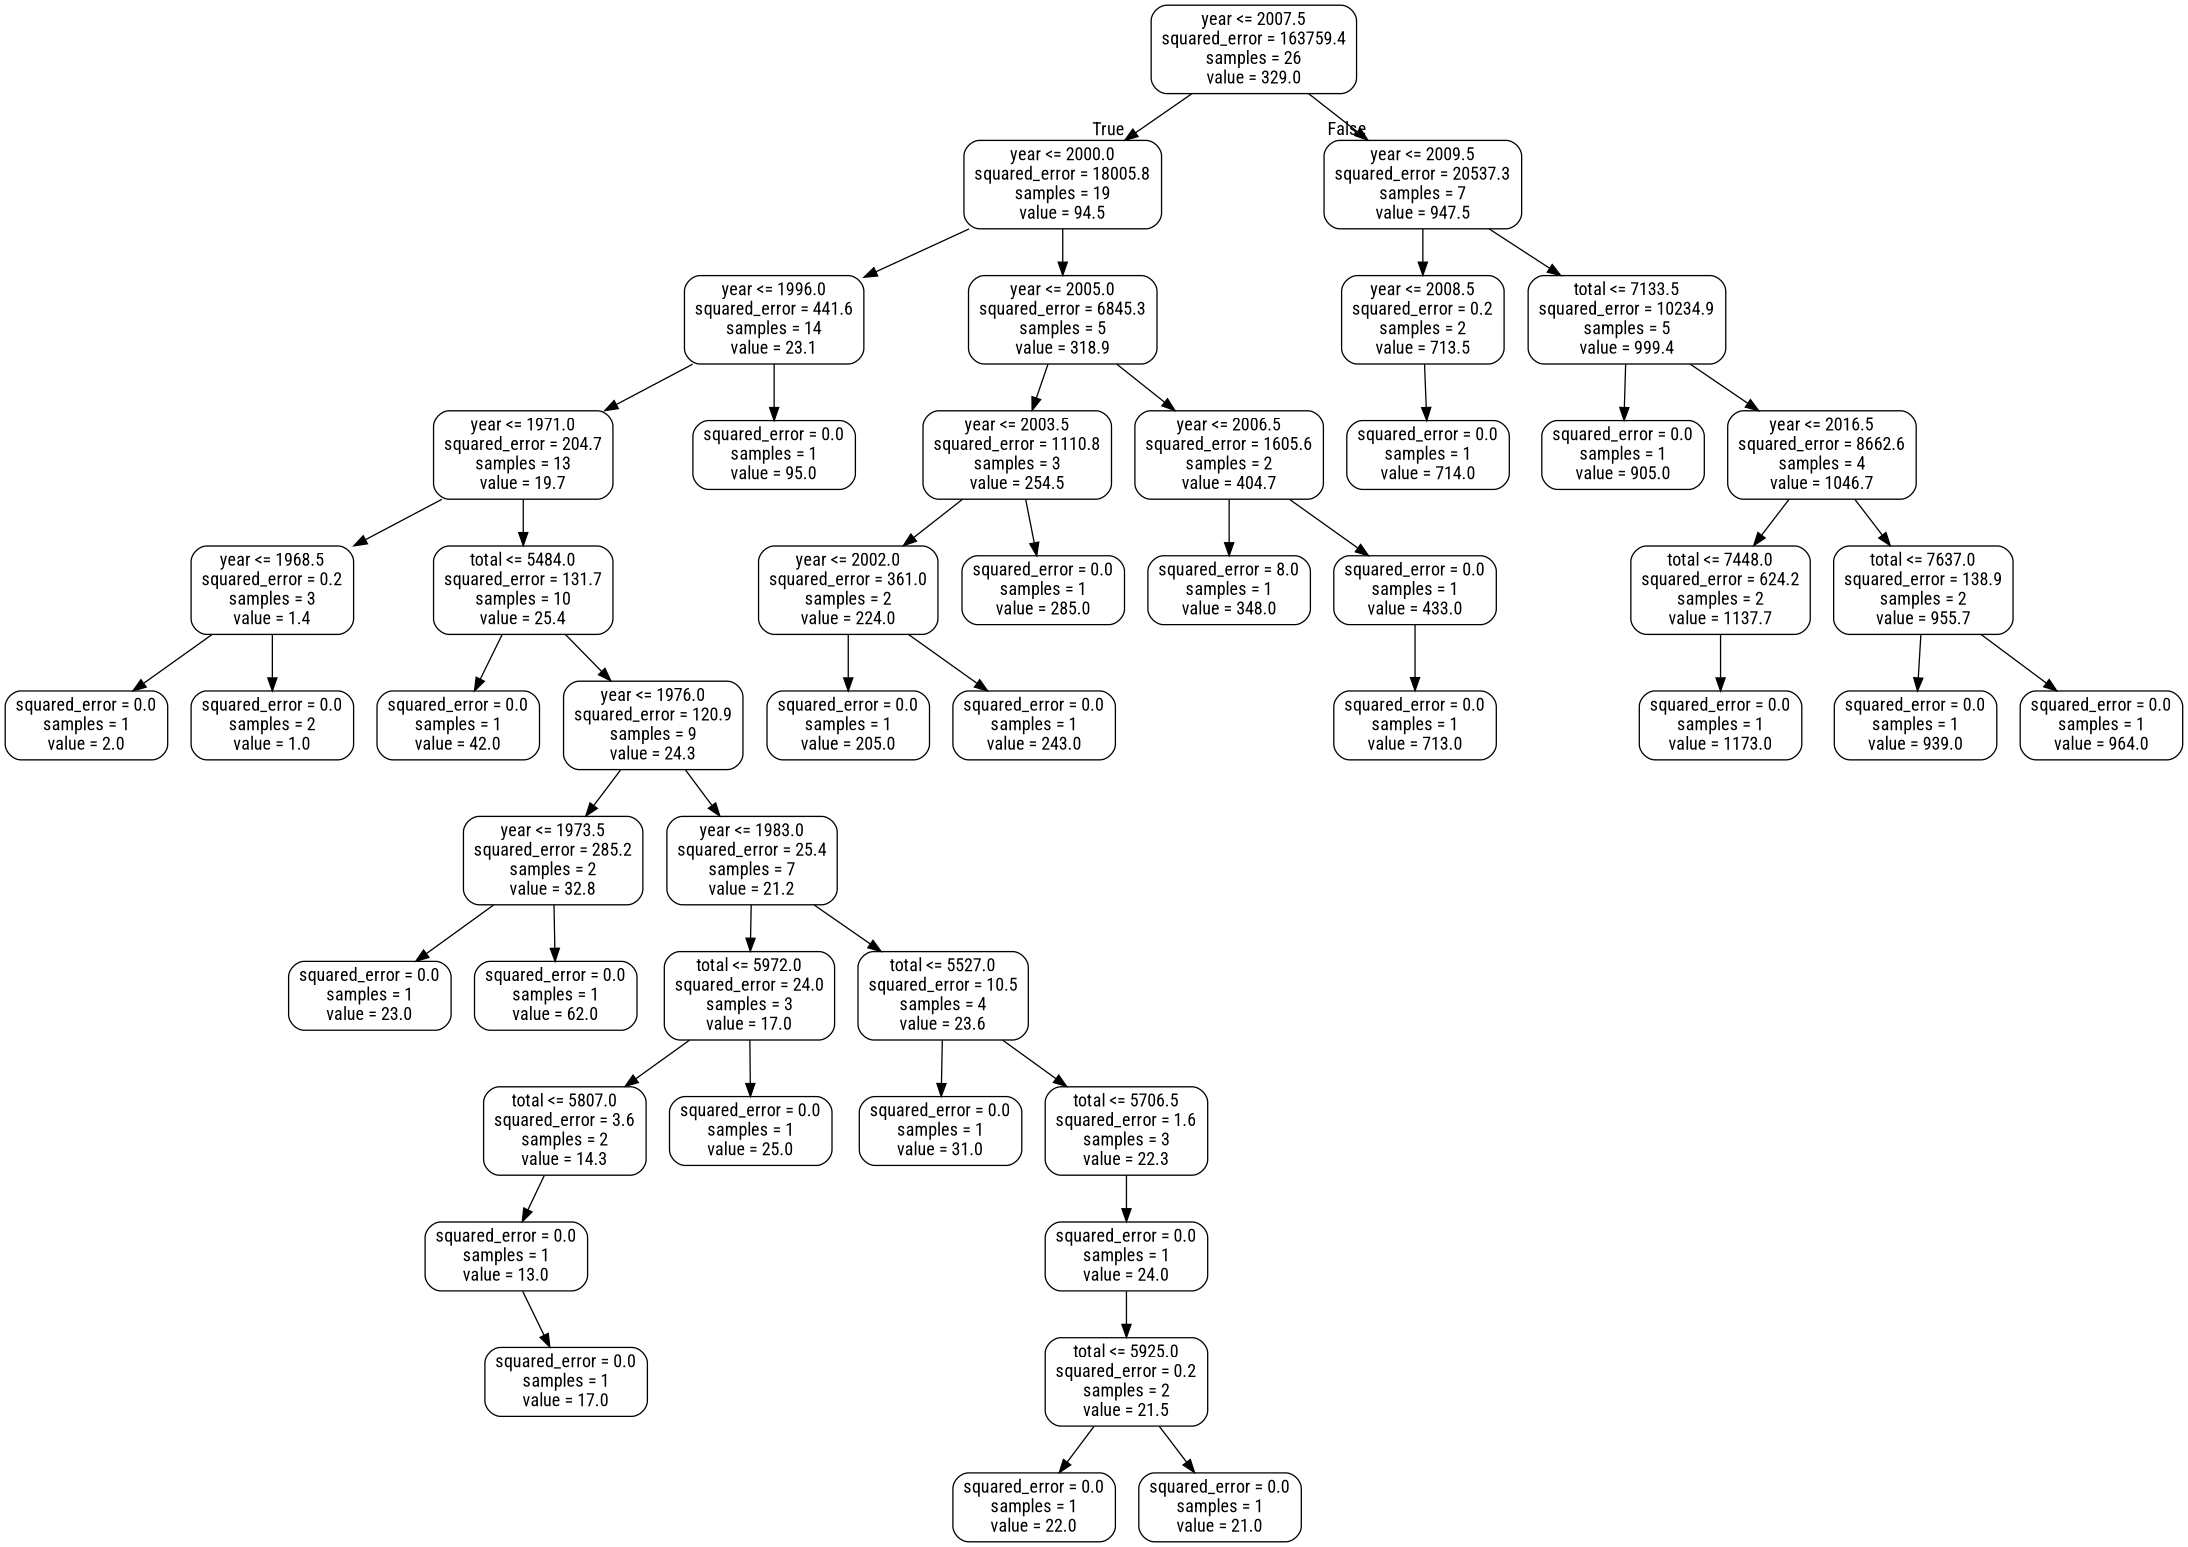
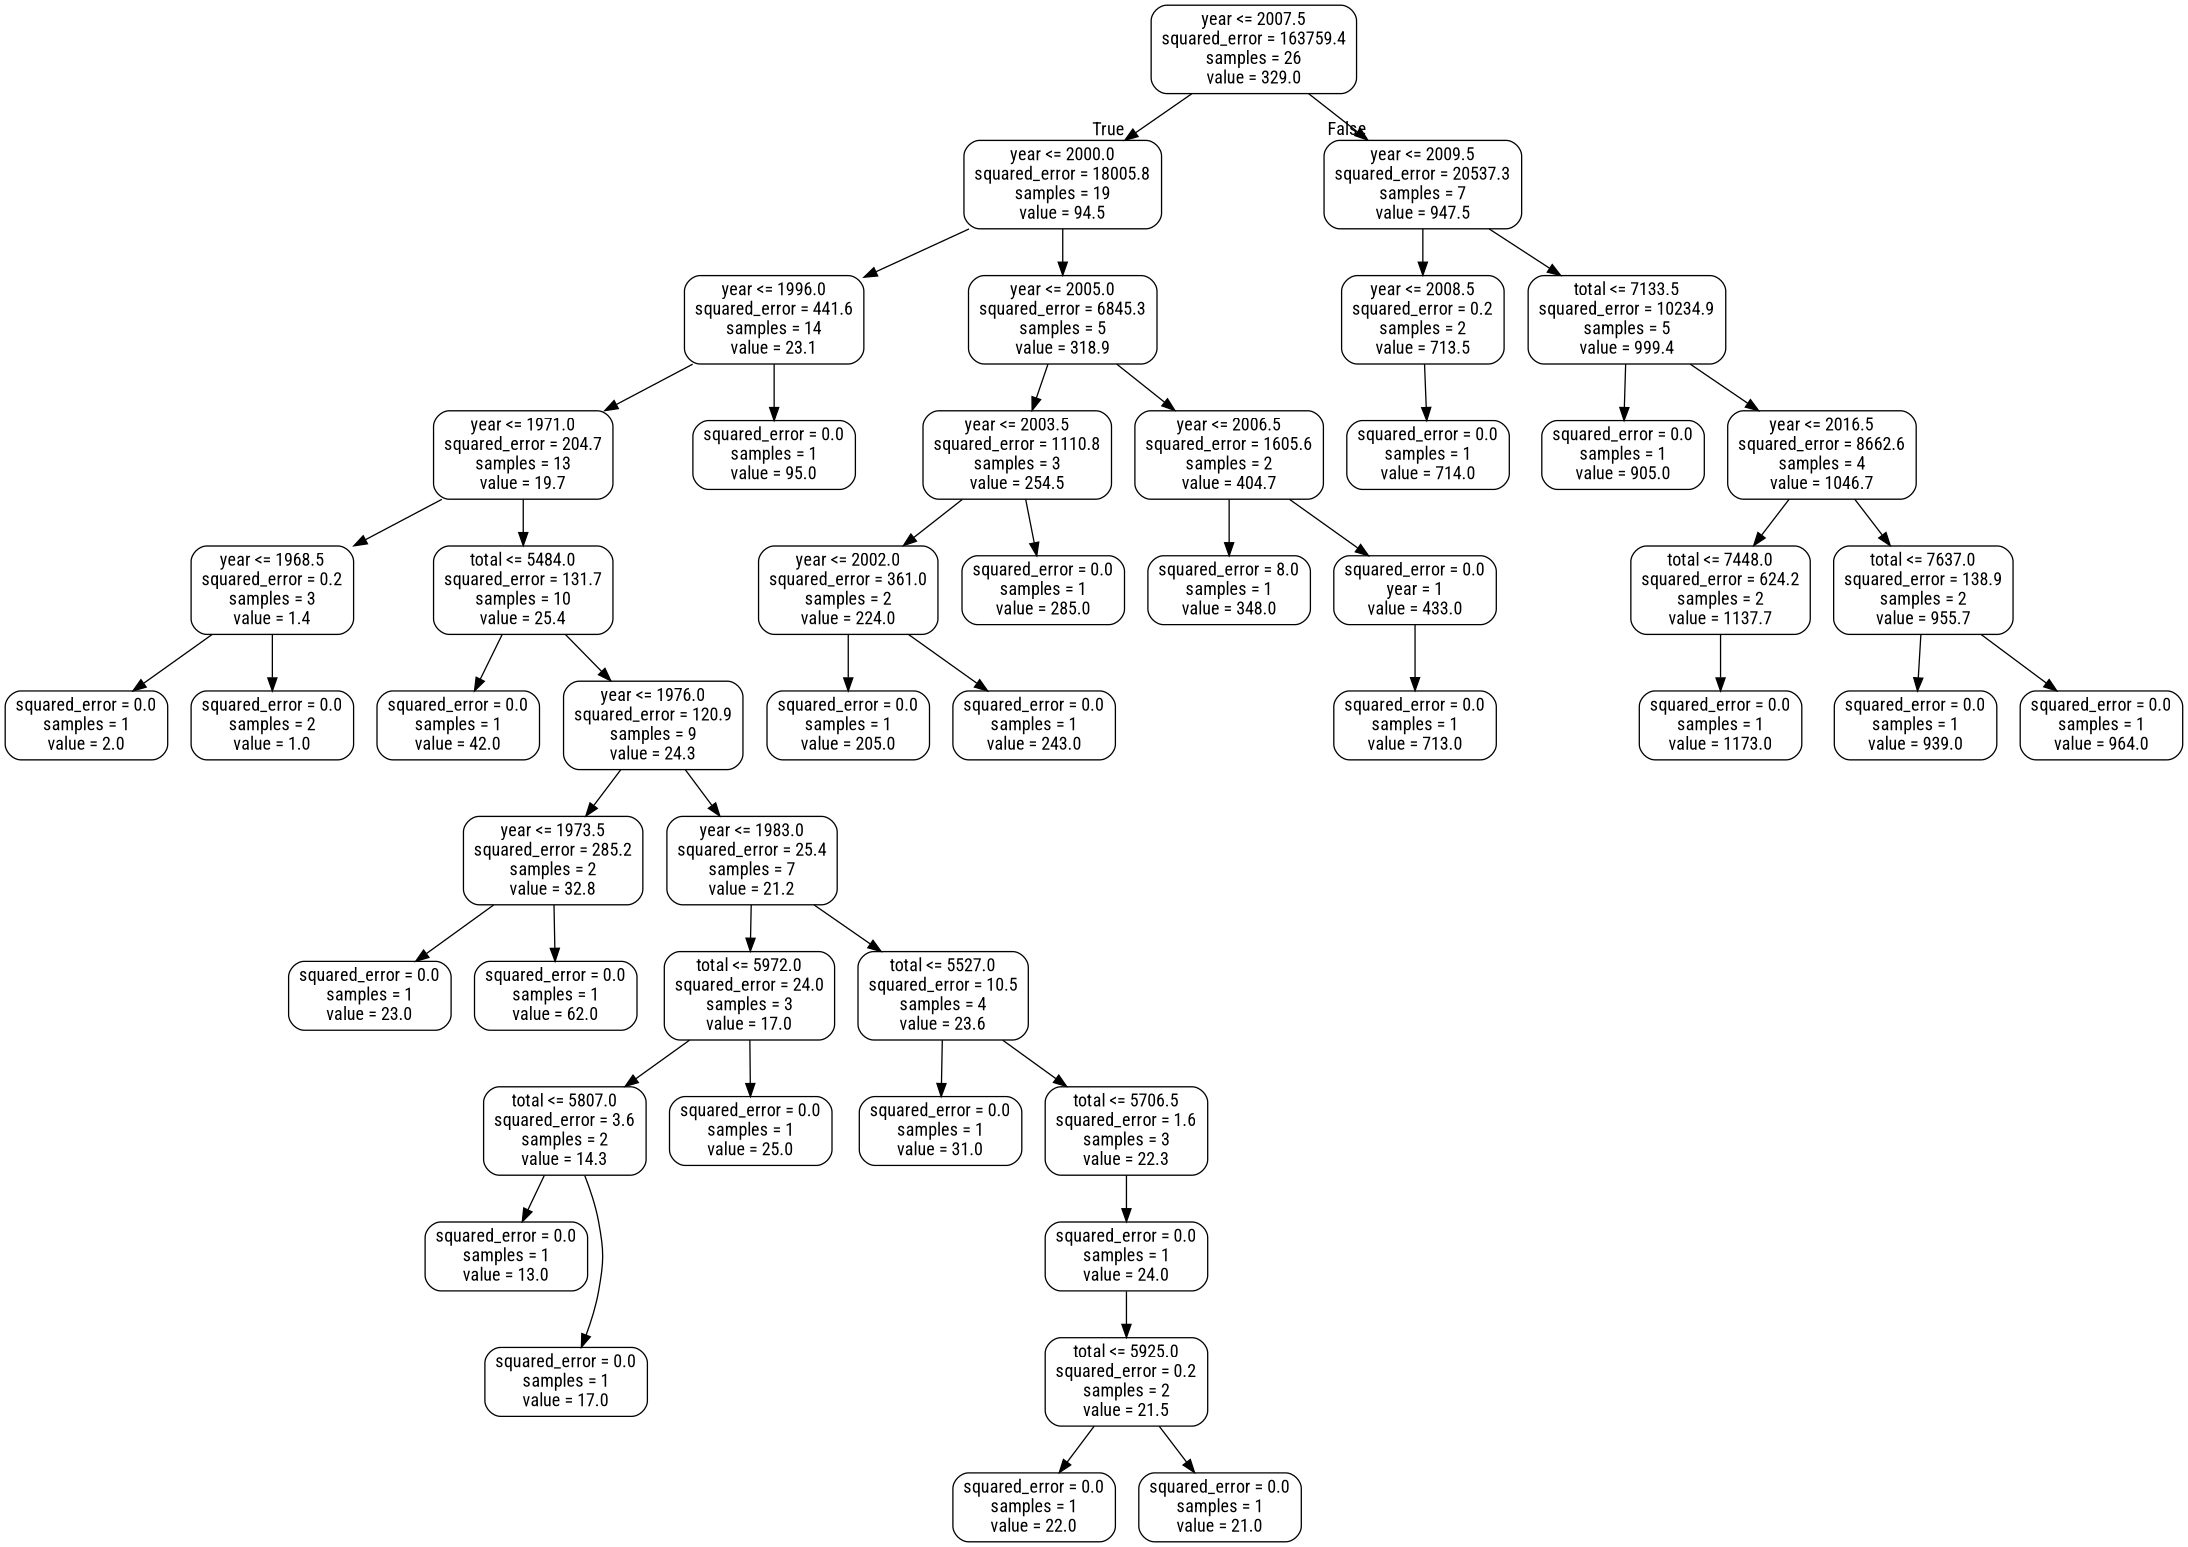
node "squared_error = 0.0 samples = 1 value = 433.0": label "squared_error = 0.0 samples = 1 value = 433.0" -> "squared_error = 0.0 year = 1 value = 433.0"
edge "squared_error = 0.0 samples = 1 value = 13.0" -> "squared_error = 0.0 samples = 1 value = 17.0": now "total <= 5807.0 squared_error = 3.6 samples = 2 value = 14.3" -> "squared_error = 0.0 samples = 1 value = 17.0"
